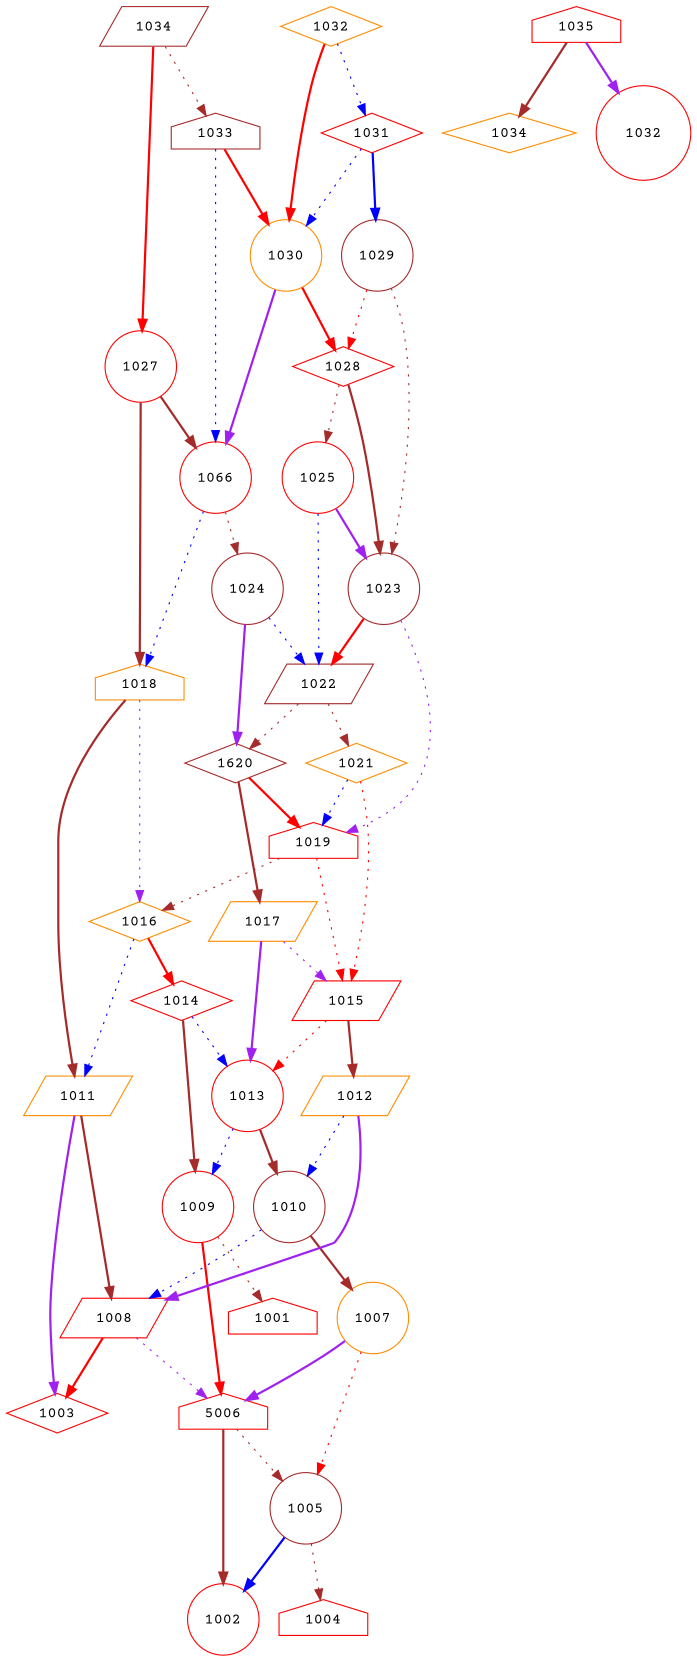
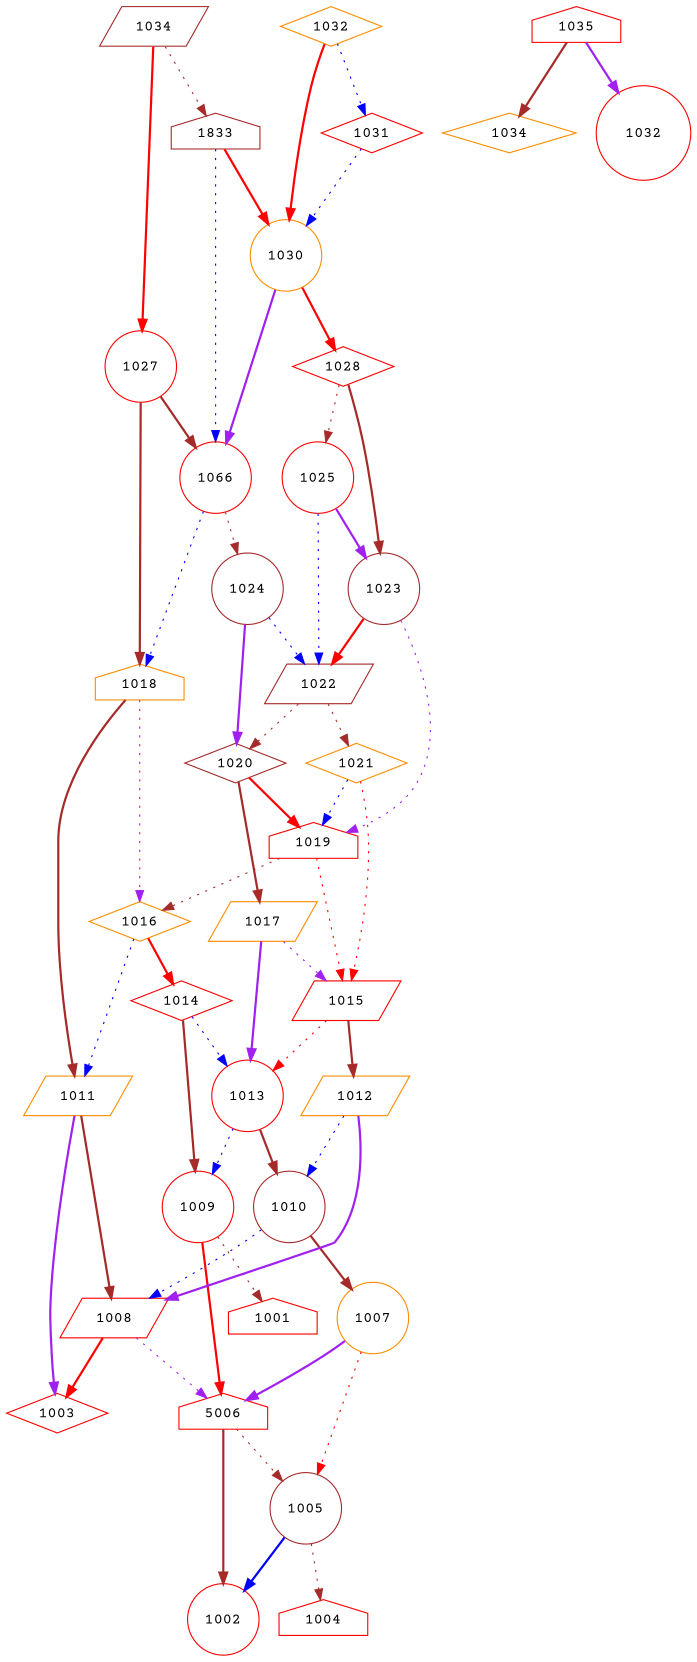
node "1033": label "1033" -> "1833"
node "1029": removed
node "1620": label "1620" -> "1020"
